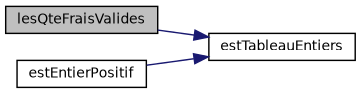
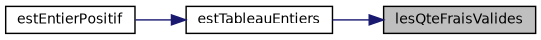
edge "lesQteFraisValides" -> "estTableauEntiers": reversed
